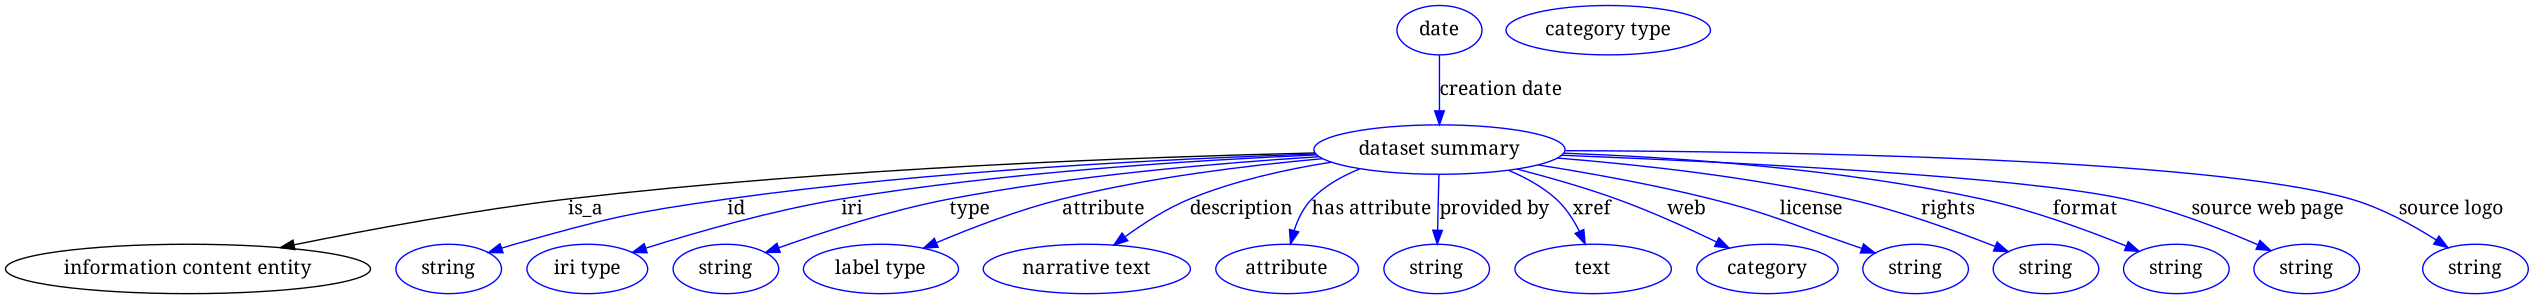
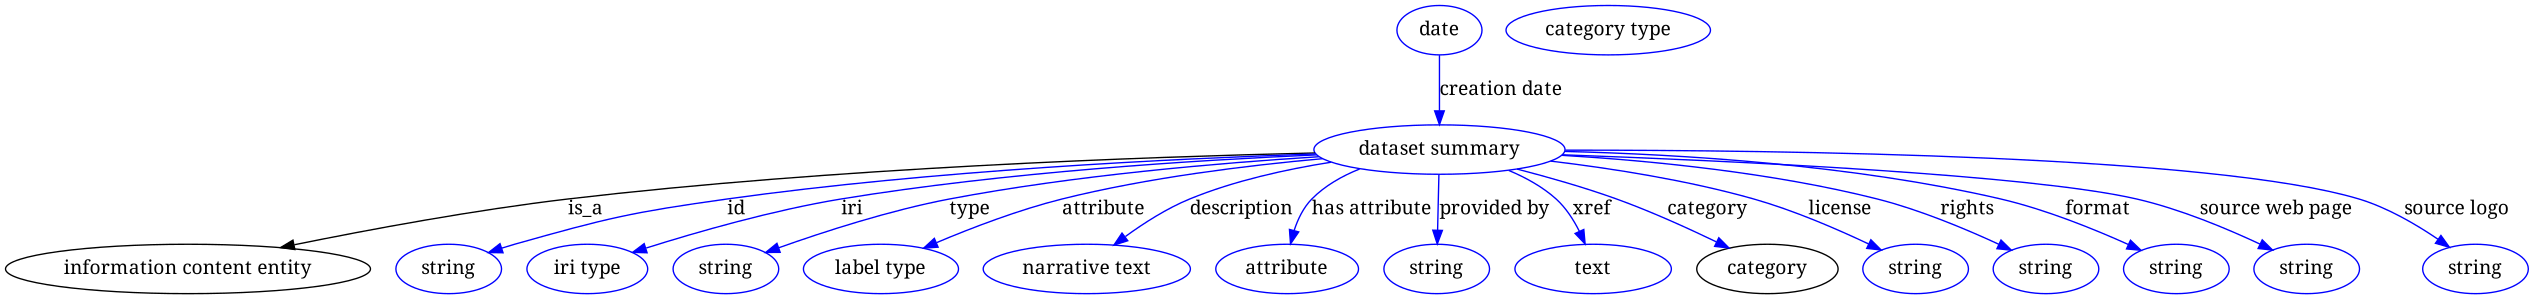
edge "dataset summary" -> "category": label "web" -> "category"
node "category": color blue -> black
